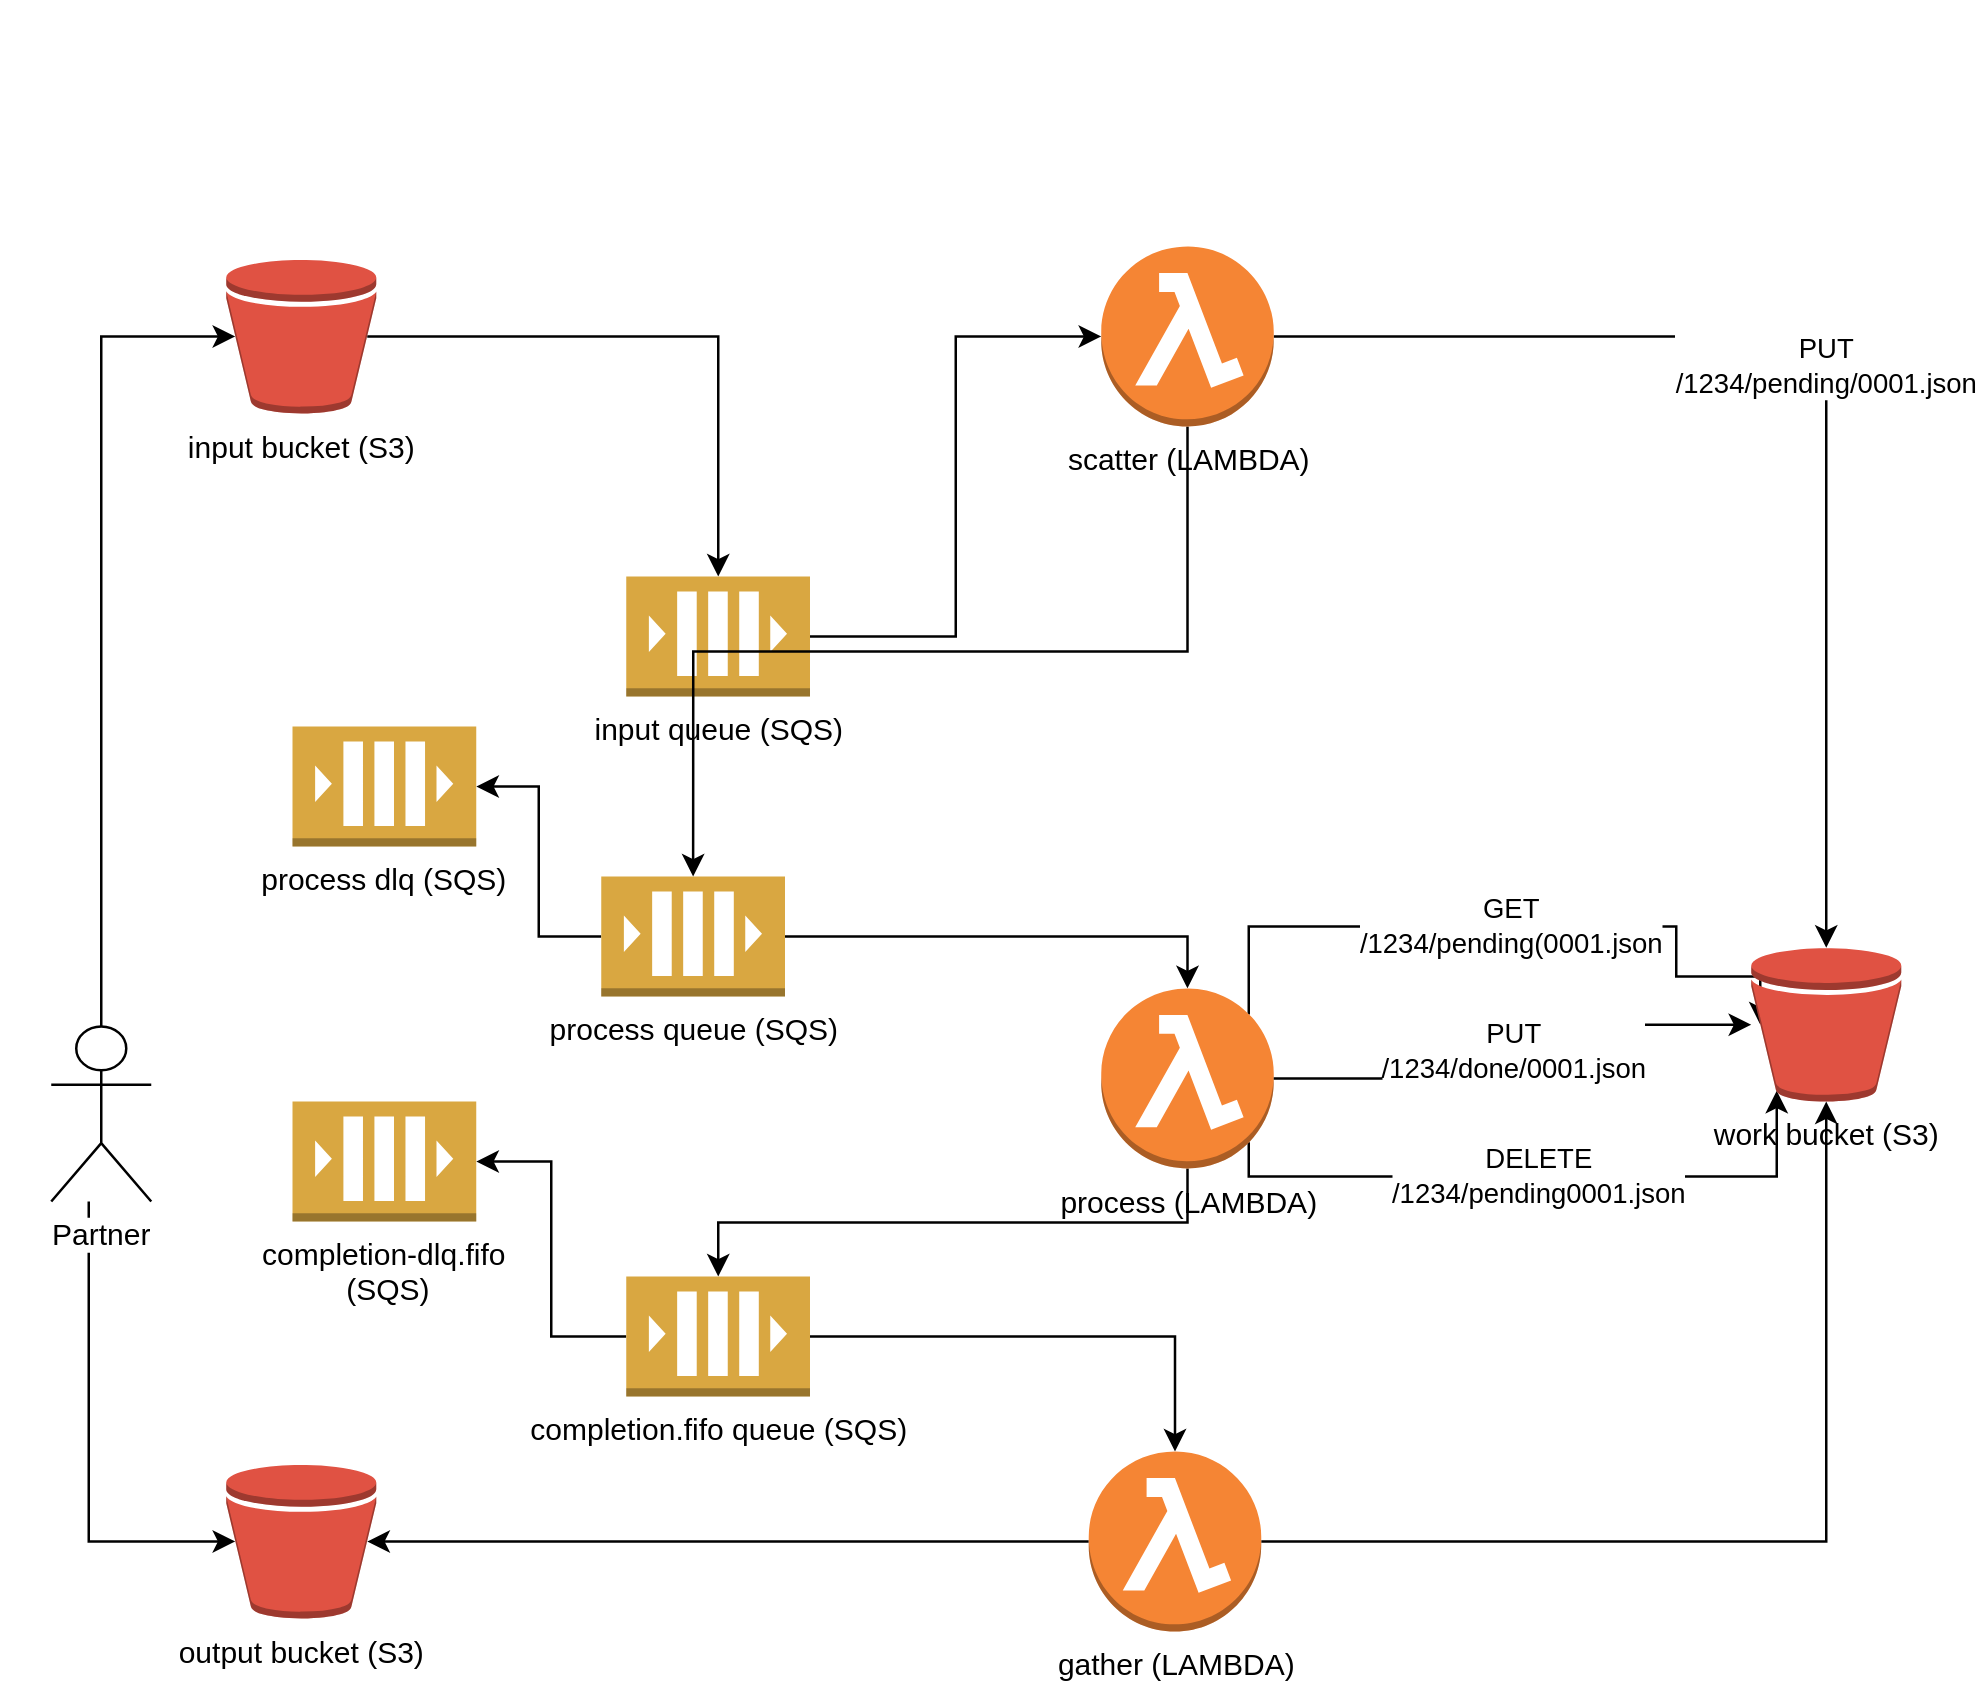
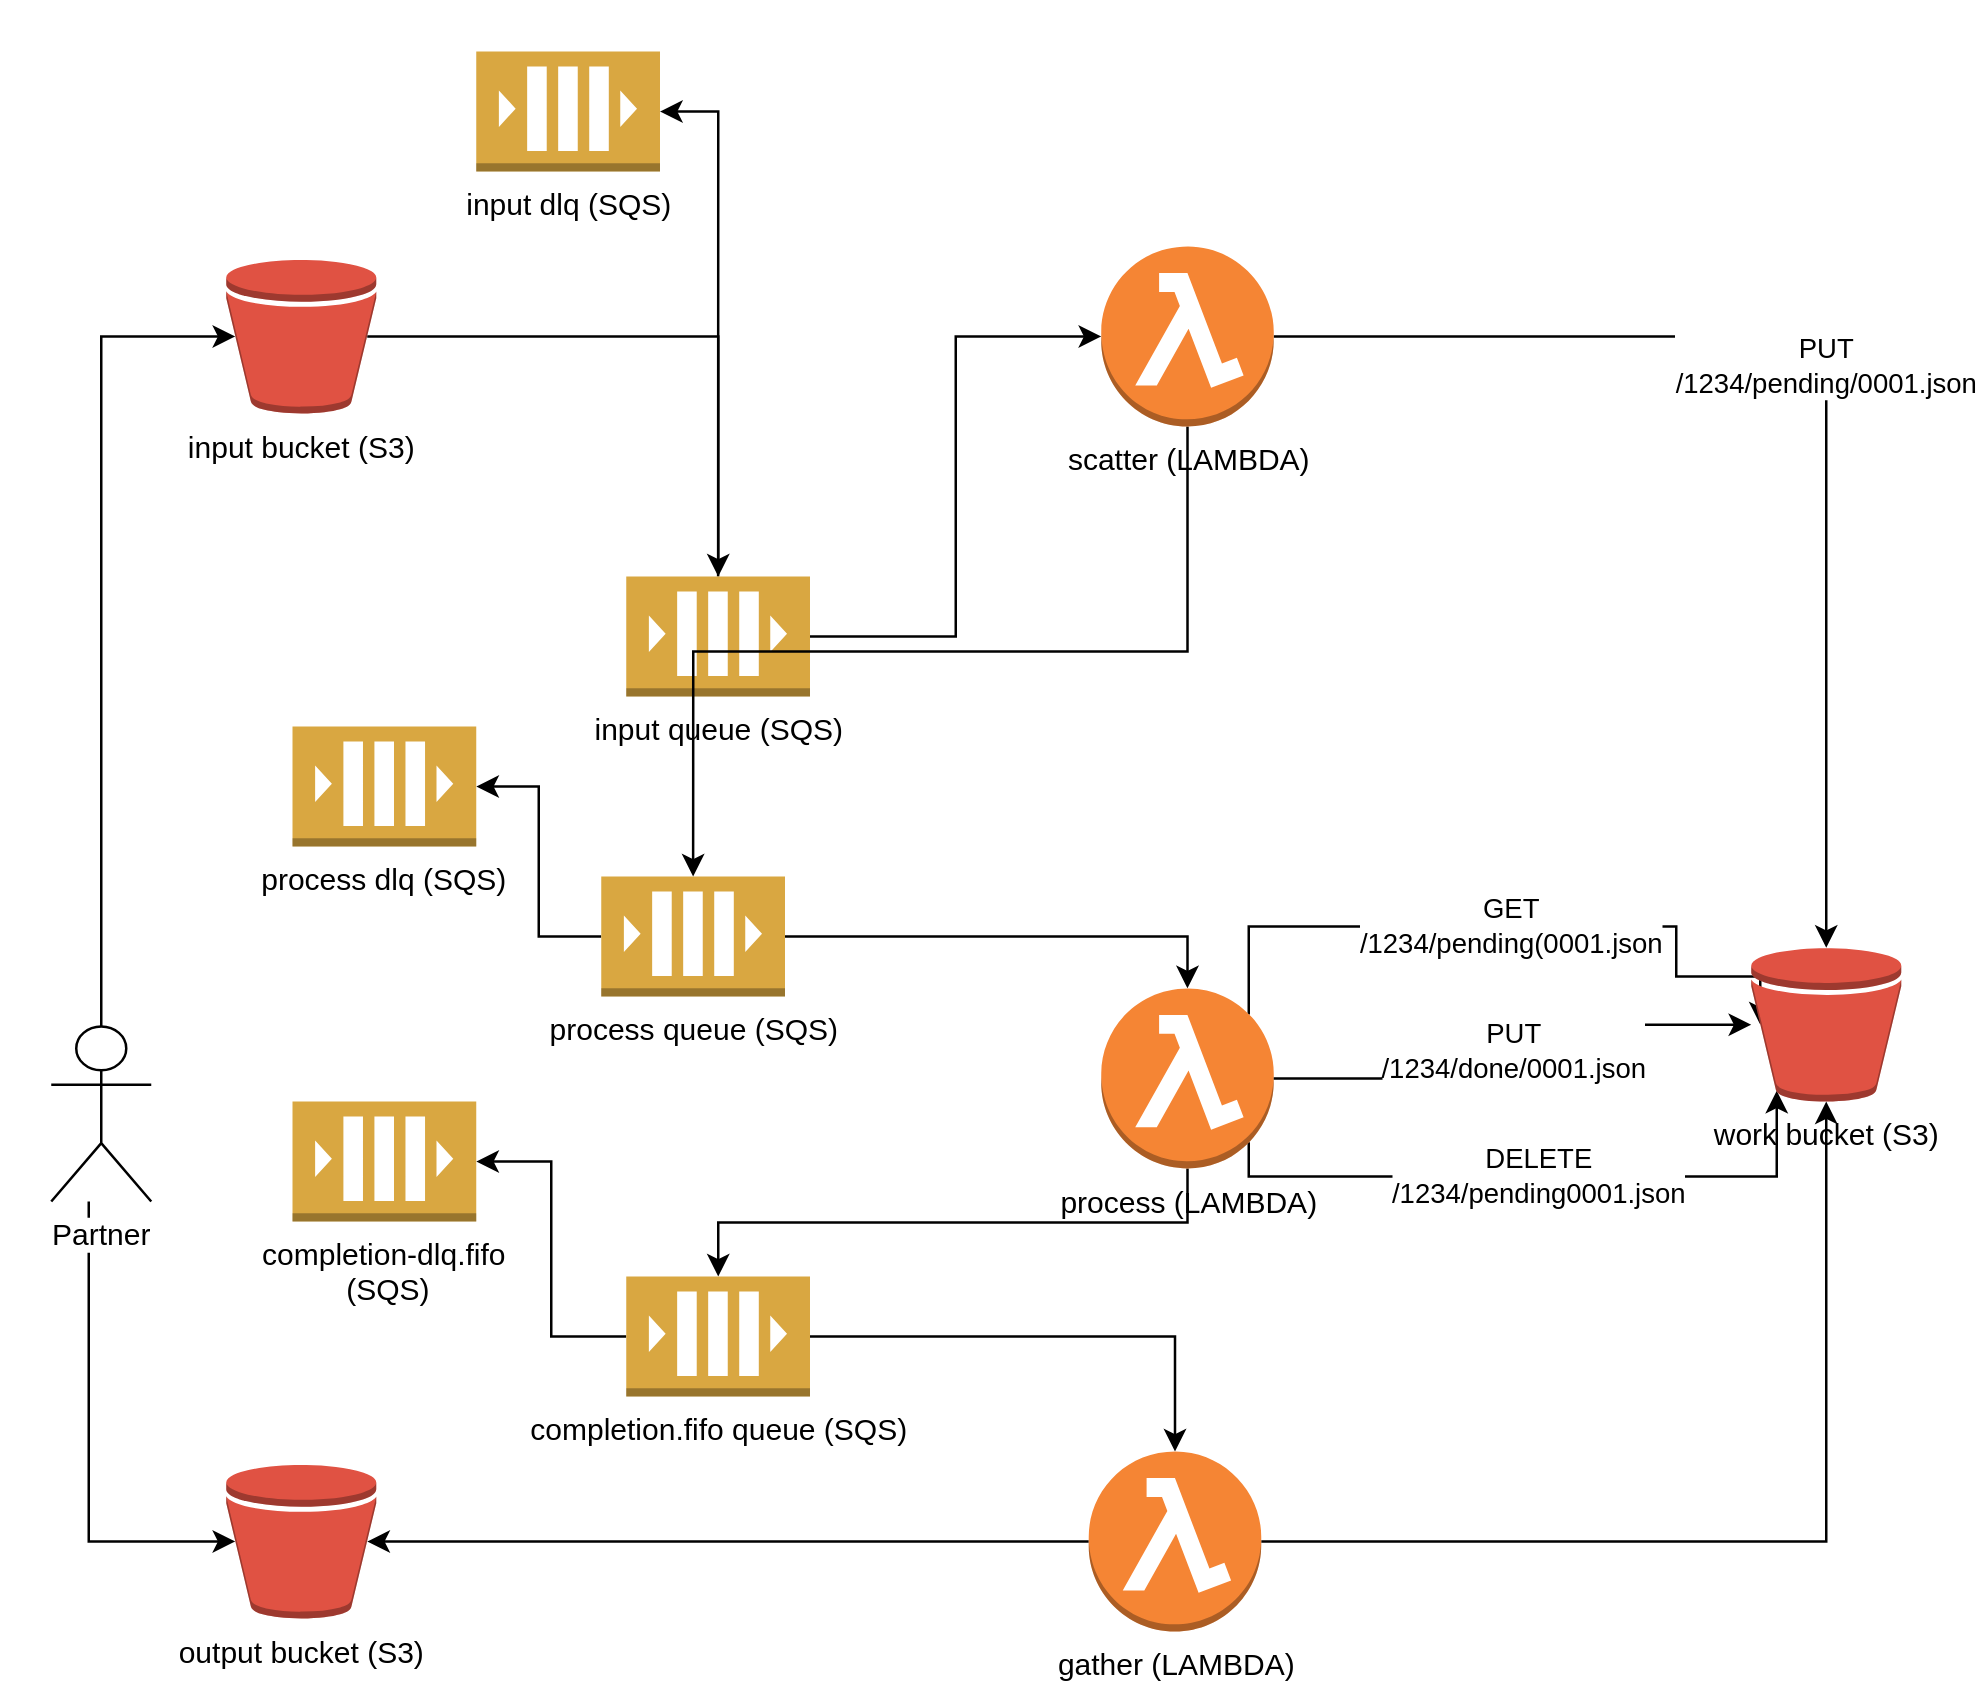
node "input dlq (SQS)": added
edge "input queue (SQS)" -> "input dlq (SQS)": added
